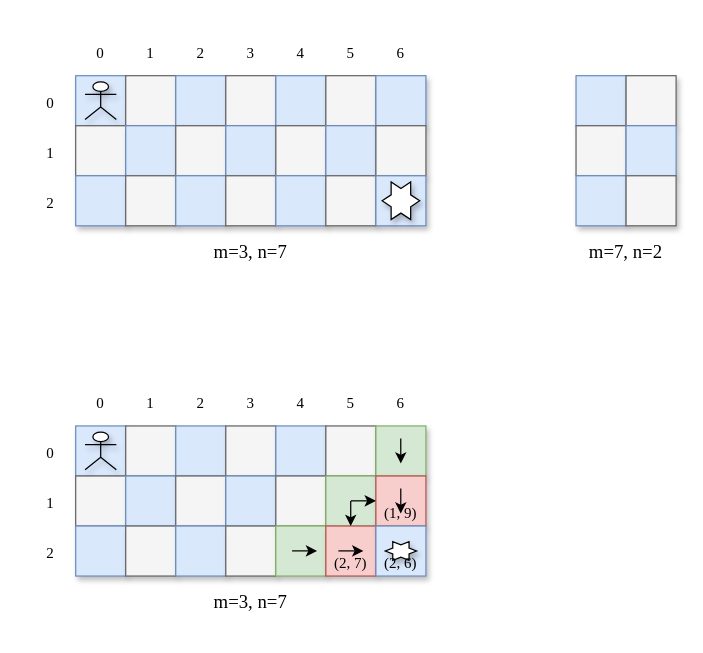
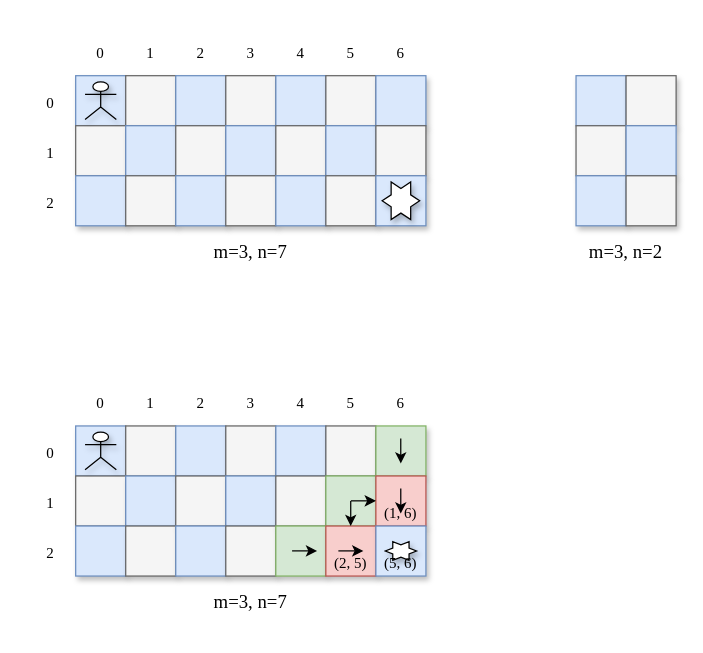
node "m=7, n=2": label "m=7, n=2" -> "m=3, n=2"
node "(1, 9)": label "(1, 9)" -> "(1, 6)"
node "(2, 7)": label "(2, 7)" -> "(2, 5)"
node "(2, 6)": label "(2, 6)" -> "(5, 6)"
